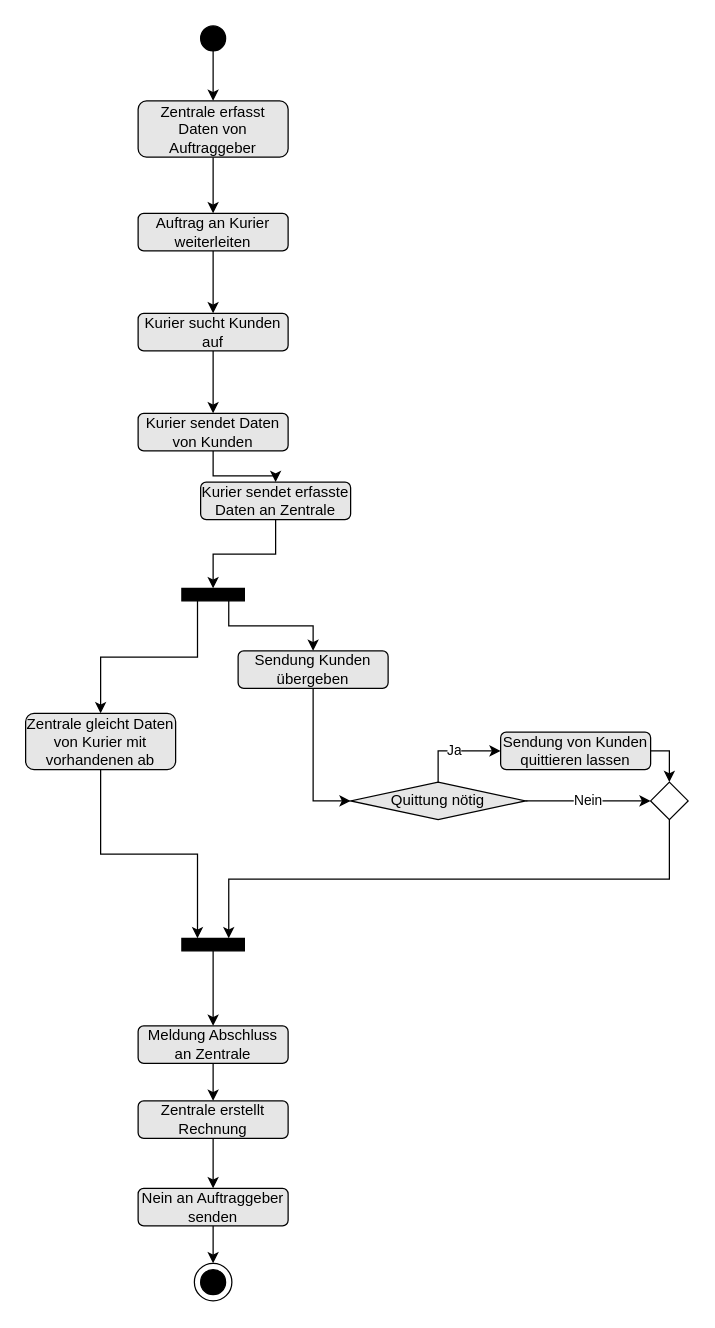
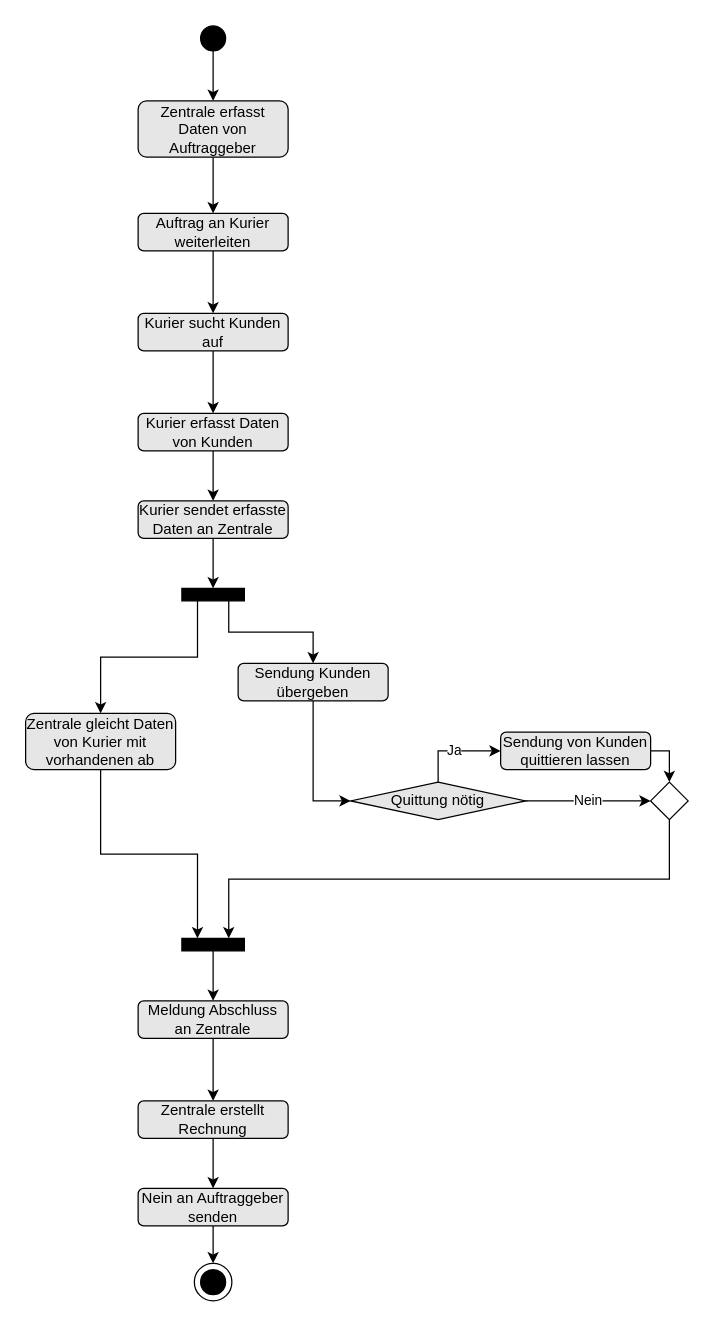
node "Kurier sendet Daten von Kunden": label "Kurier sendet Daten von Kunden" -> "Kurier erfasst Daten von Kunden"
node "Kurier sendet erfasste Daten an Zentrale": moved (276, 501) -> (213, 519)
node "Sendung Kunden übergeben": moved (313, 669) -> (313, 682)
node "Meldung Abschluss an Zentrale": moved (213, 1044) -> (213, 1019)
